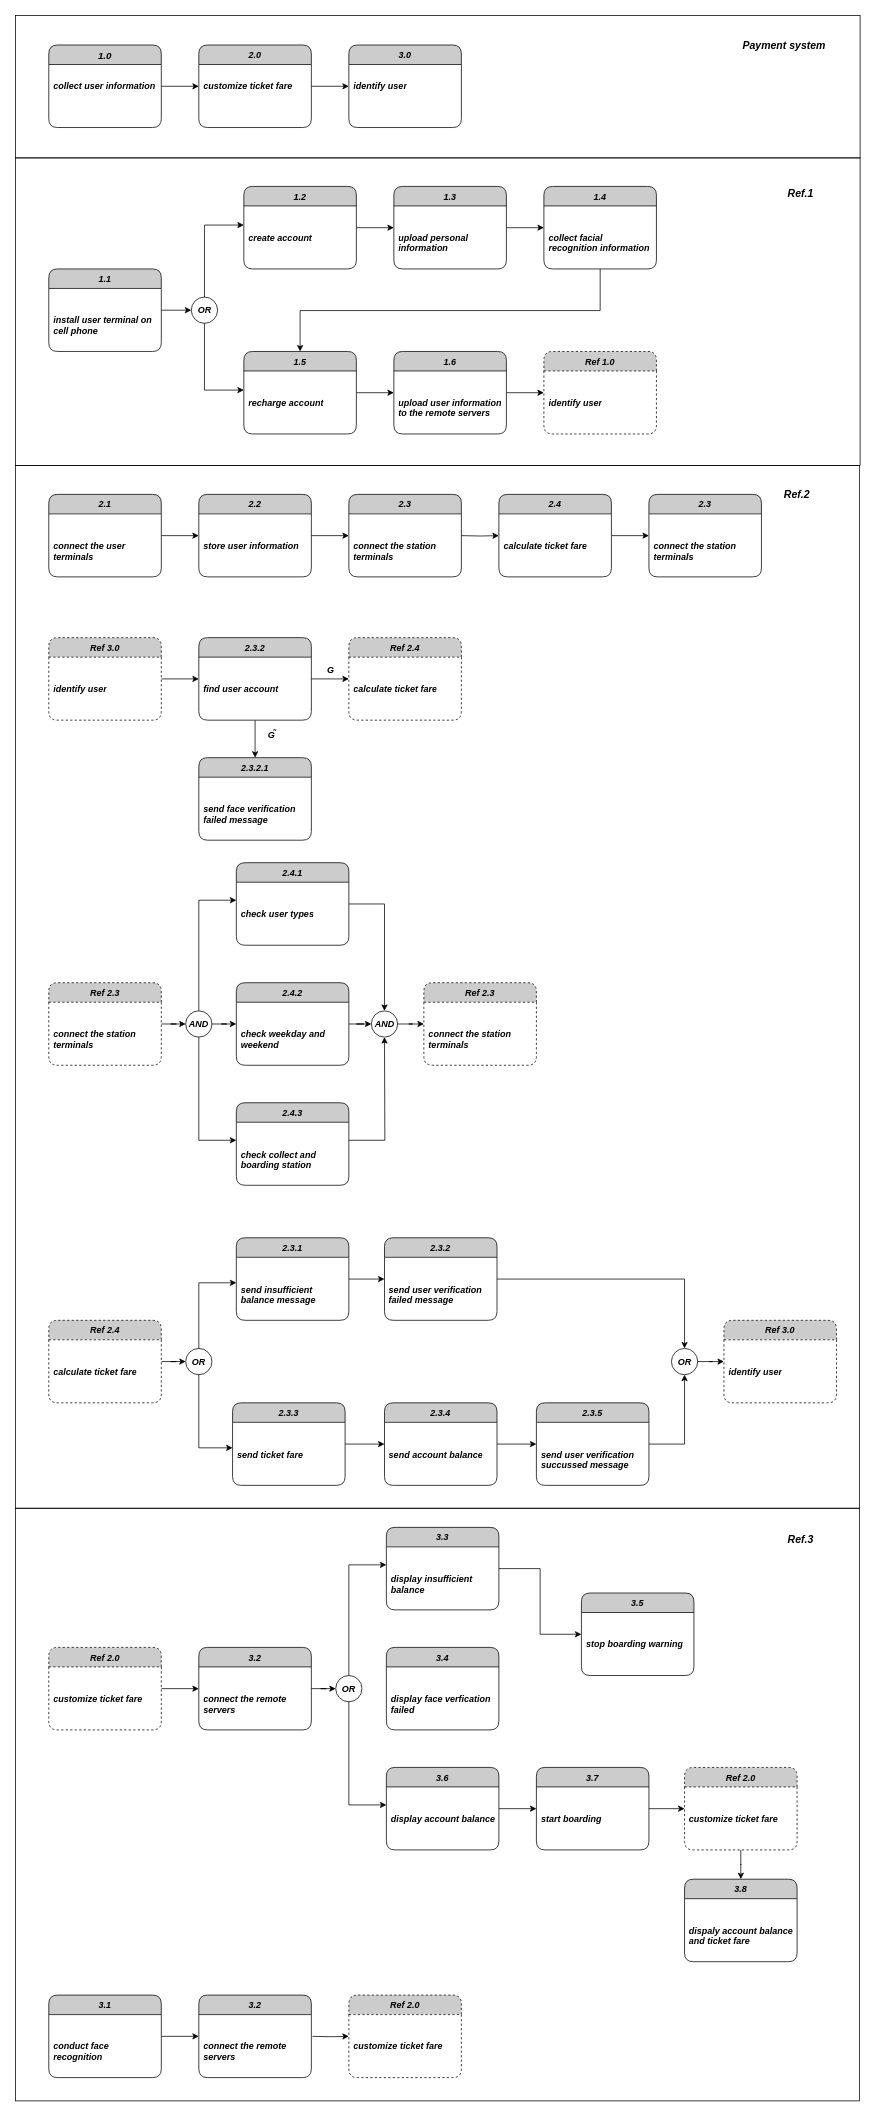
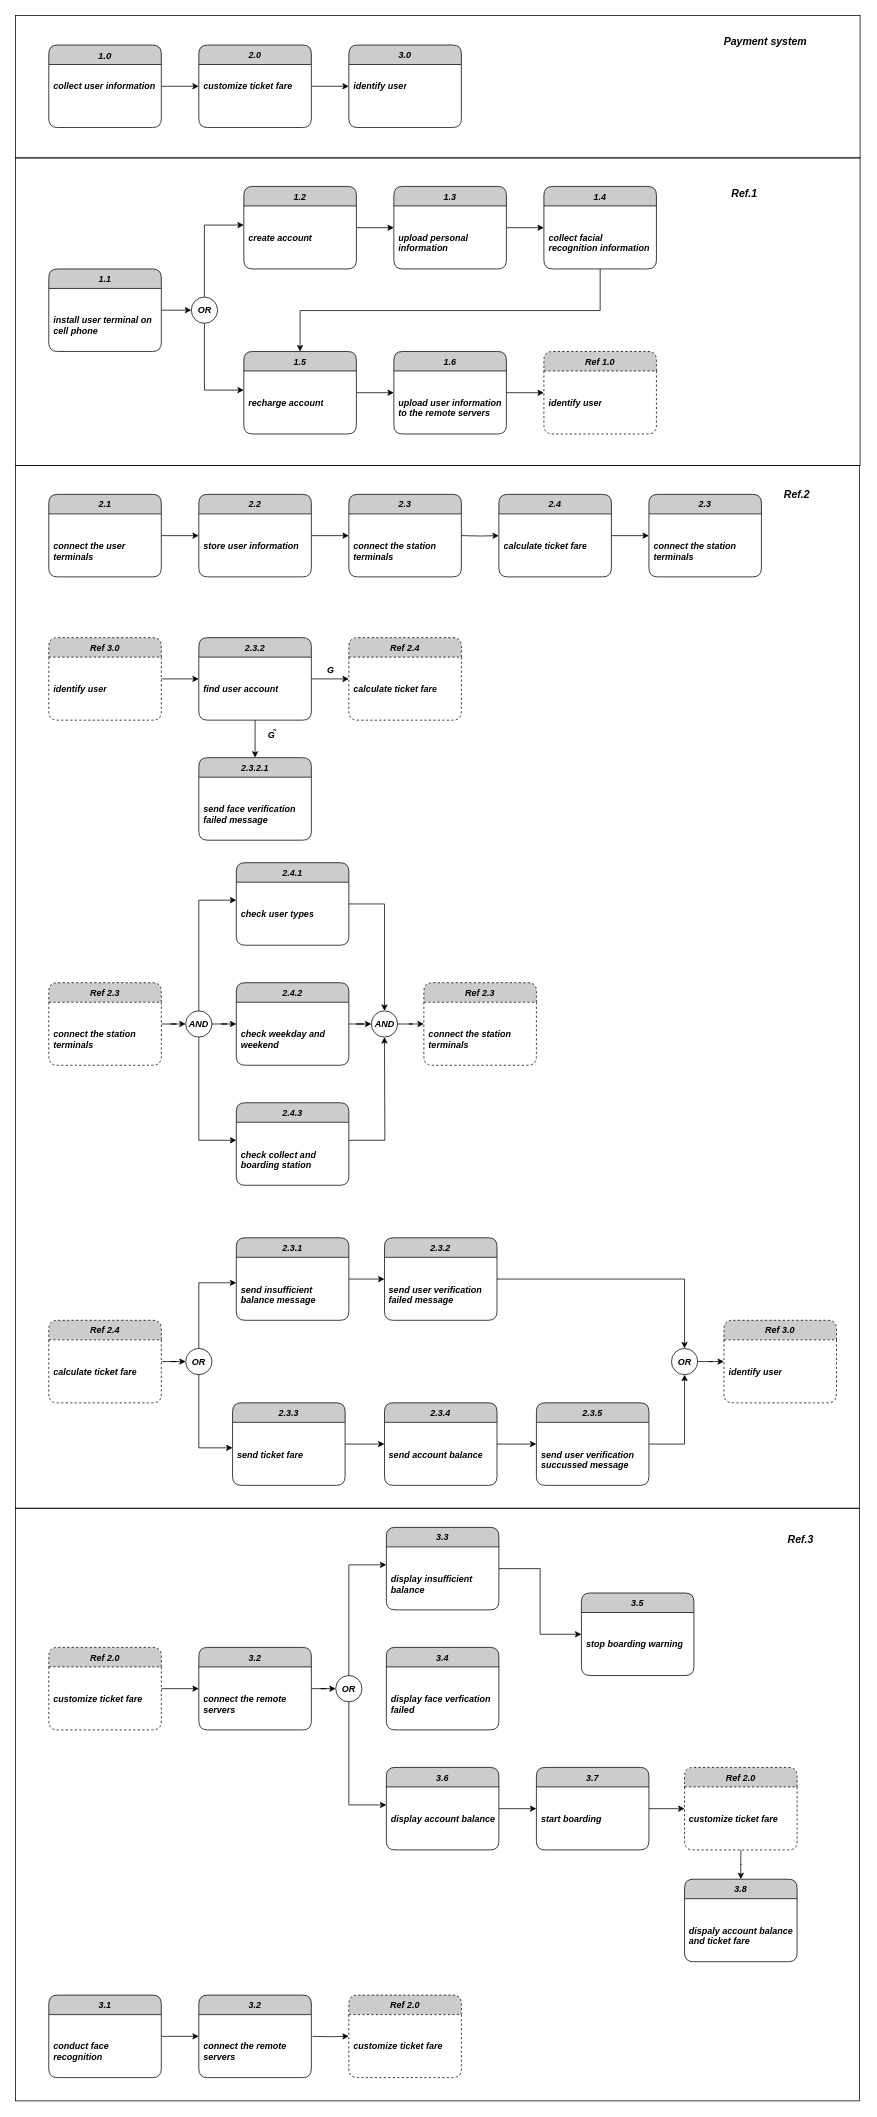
node "Payment system": moved (784, 45) -> (765, 41)
node "Ref.1": moved (801, 194) -> (744, 194)
